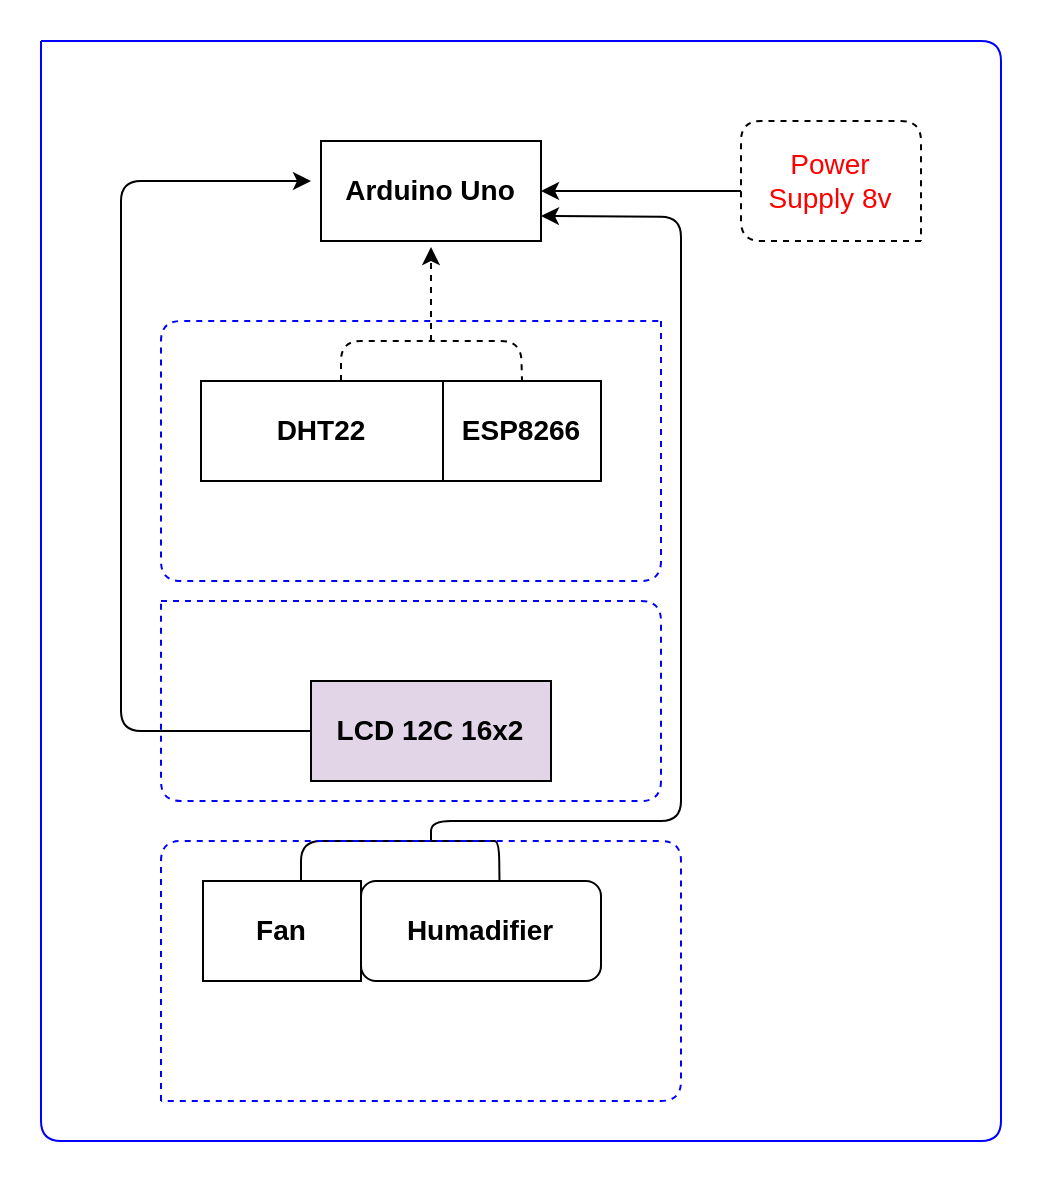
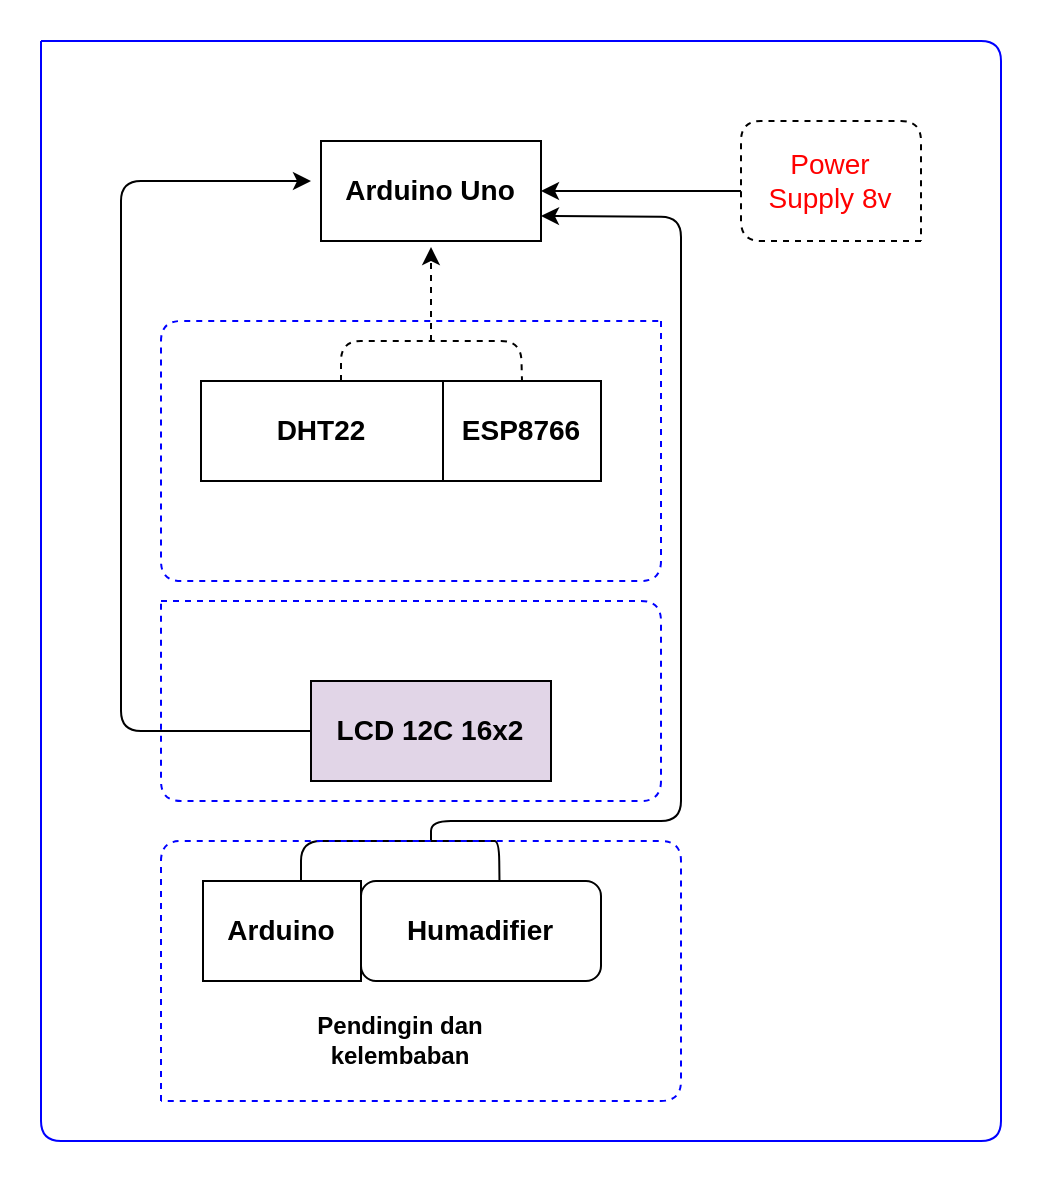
node "ESP8266": label "ESP8266" -> "ESP8766"
node "Fan": label "Fan" -> "Arduino"
node "Pendingin dan kelembaban": added
